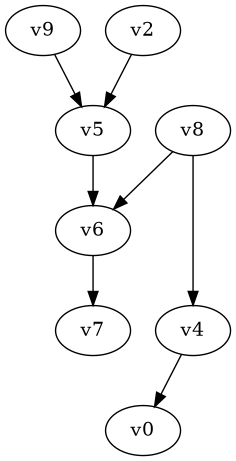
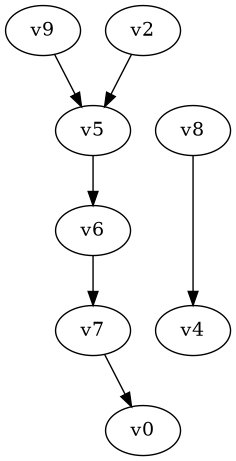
edge "v8" -> "v6": removed
edge "v4" -> "v0": now "v7" -> "v0"
